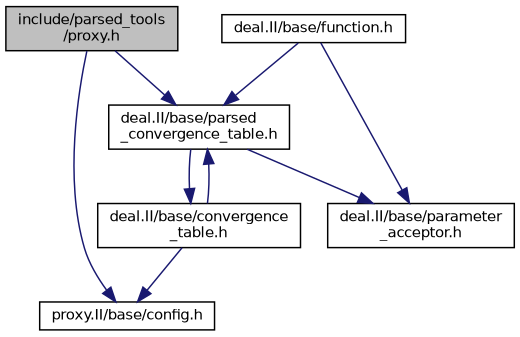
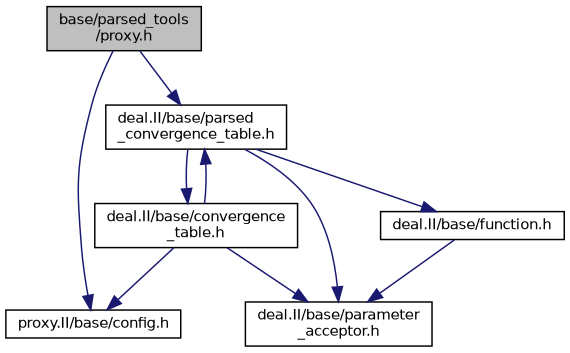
node "include/parsed_tools /proxy.h": label "include/parsed_tools /proxy.h" -> "base/parsed_tools /proxy.h"
edge "deal.II/base/function.h" -> "deal.II/base/parsed _convergence_table.h": reversed
edge "deal.II/base/convergence _table.h" -> "deal.II/base/parameter _acceptor.h": added
